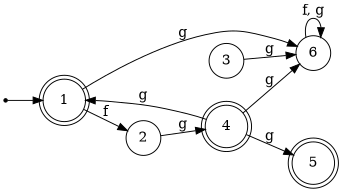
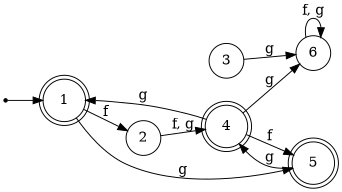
edge "1" -> "6": now "1" -> "5"
edge "2" -> "4": label "g" -> "f, g"
edge "4" -> "5": label "g" -> "f"
edge "5" -> "4": added, label "g"
